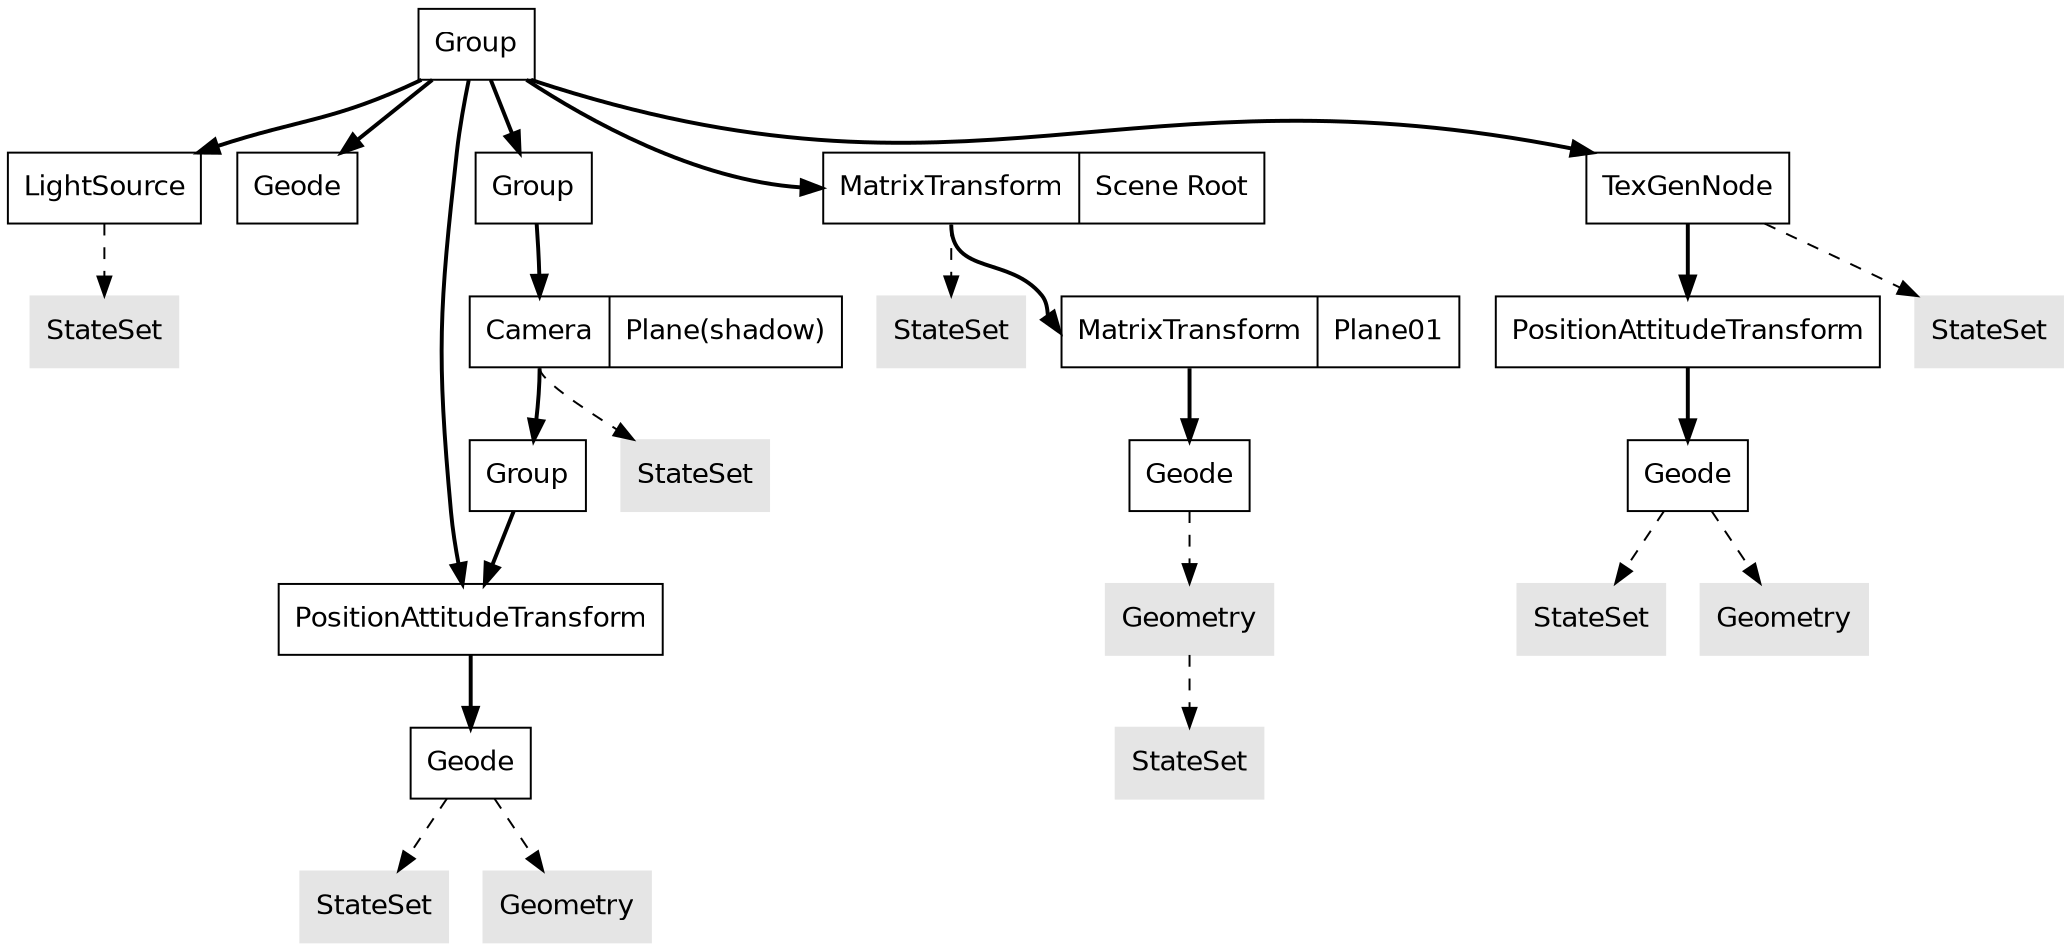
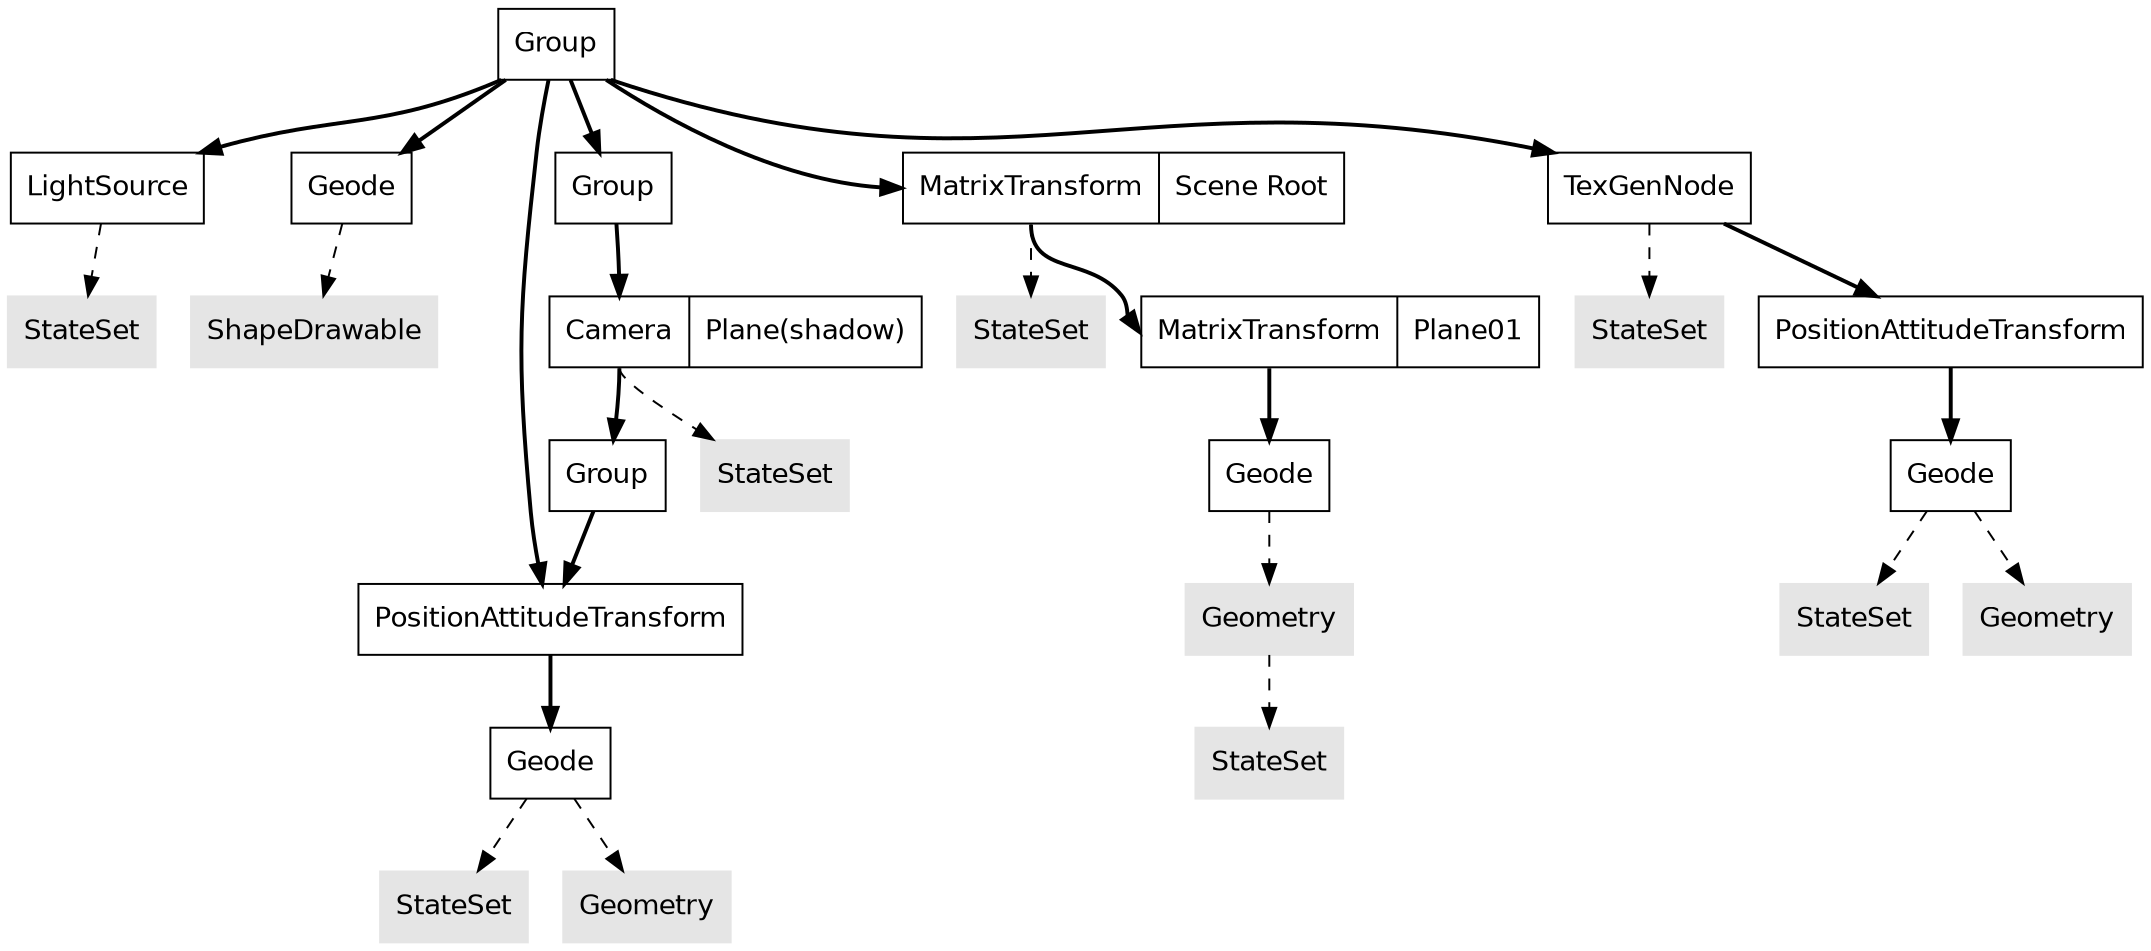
node "ShapeDrawable": added
